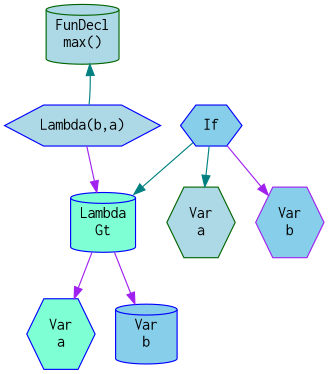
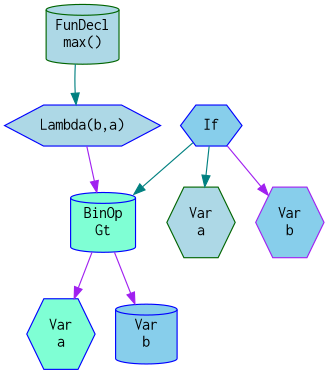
edge "Lambda(b,a)" -> "FunDecl max()": reversed
node "Lambda Gt": label "Lambda Gt" -> "BinOp Gt"
